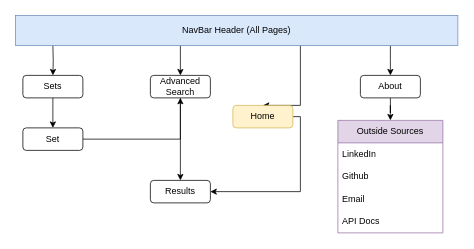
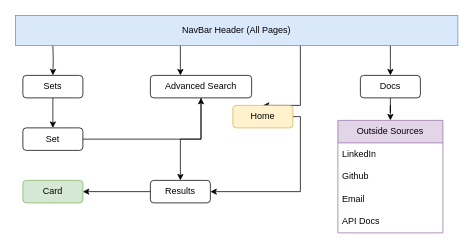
node "Advanced Search": size 60x23 -> 101x23
node "About": label "About" -> "Docs"
node "Card": added
edge "Results" -> "Card": added
